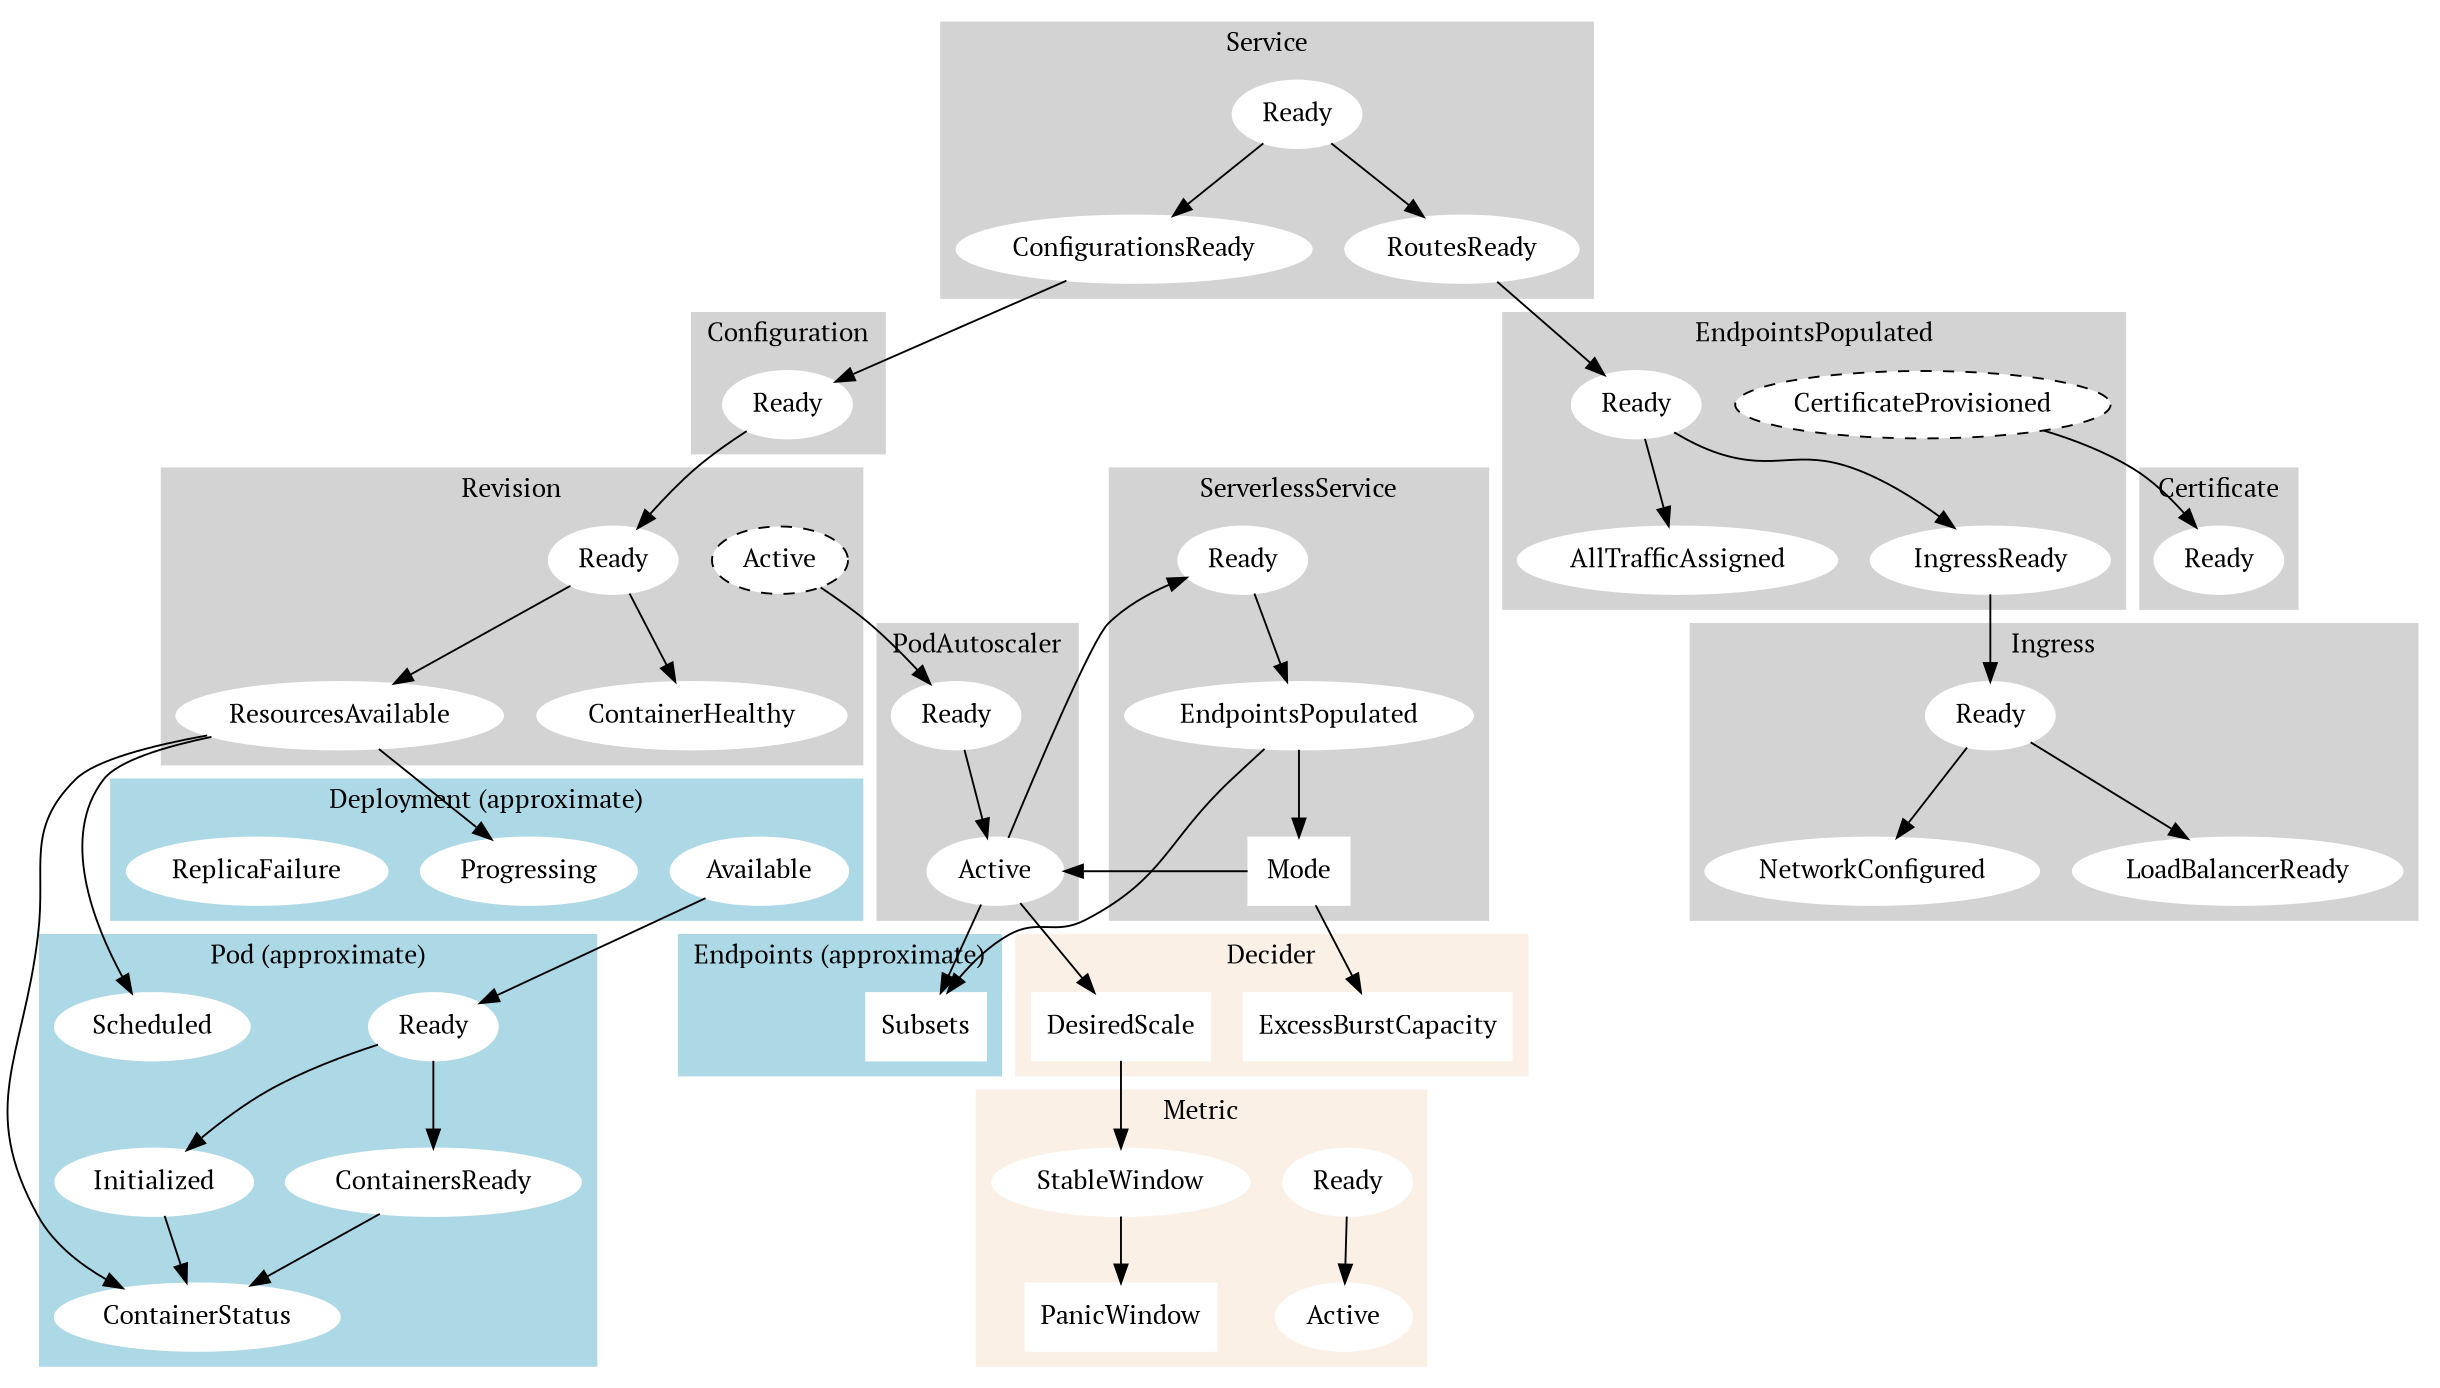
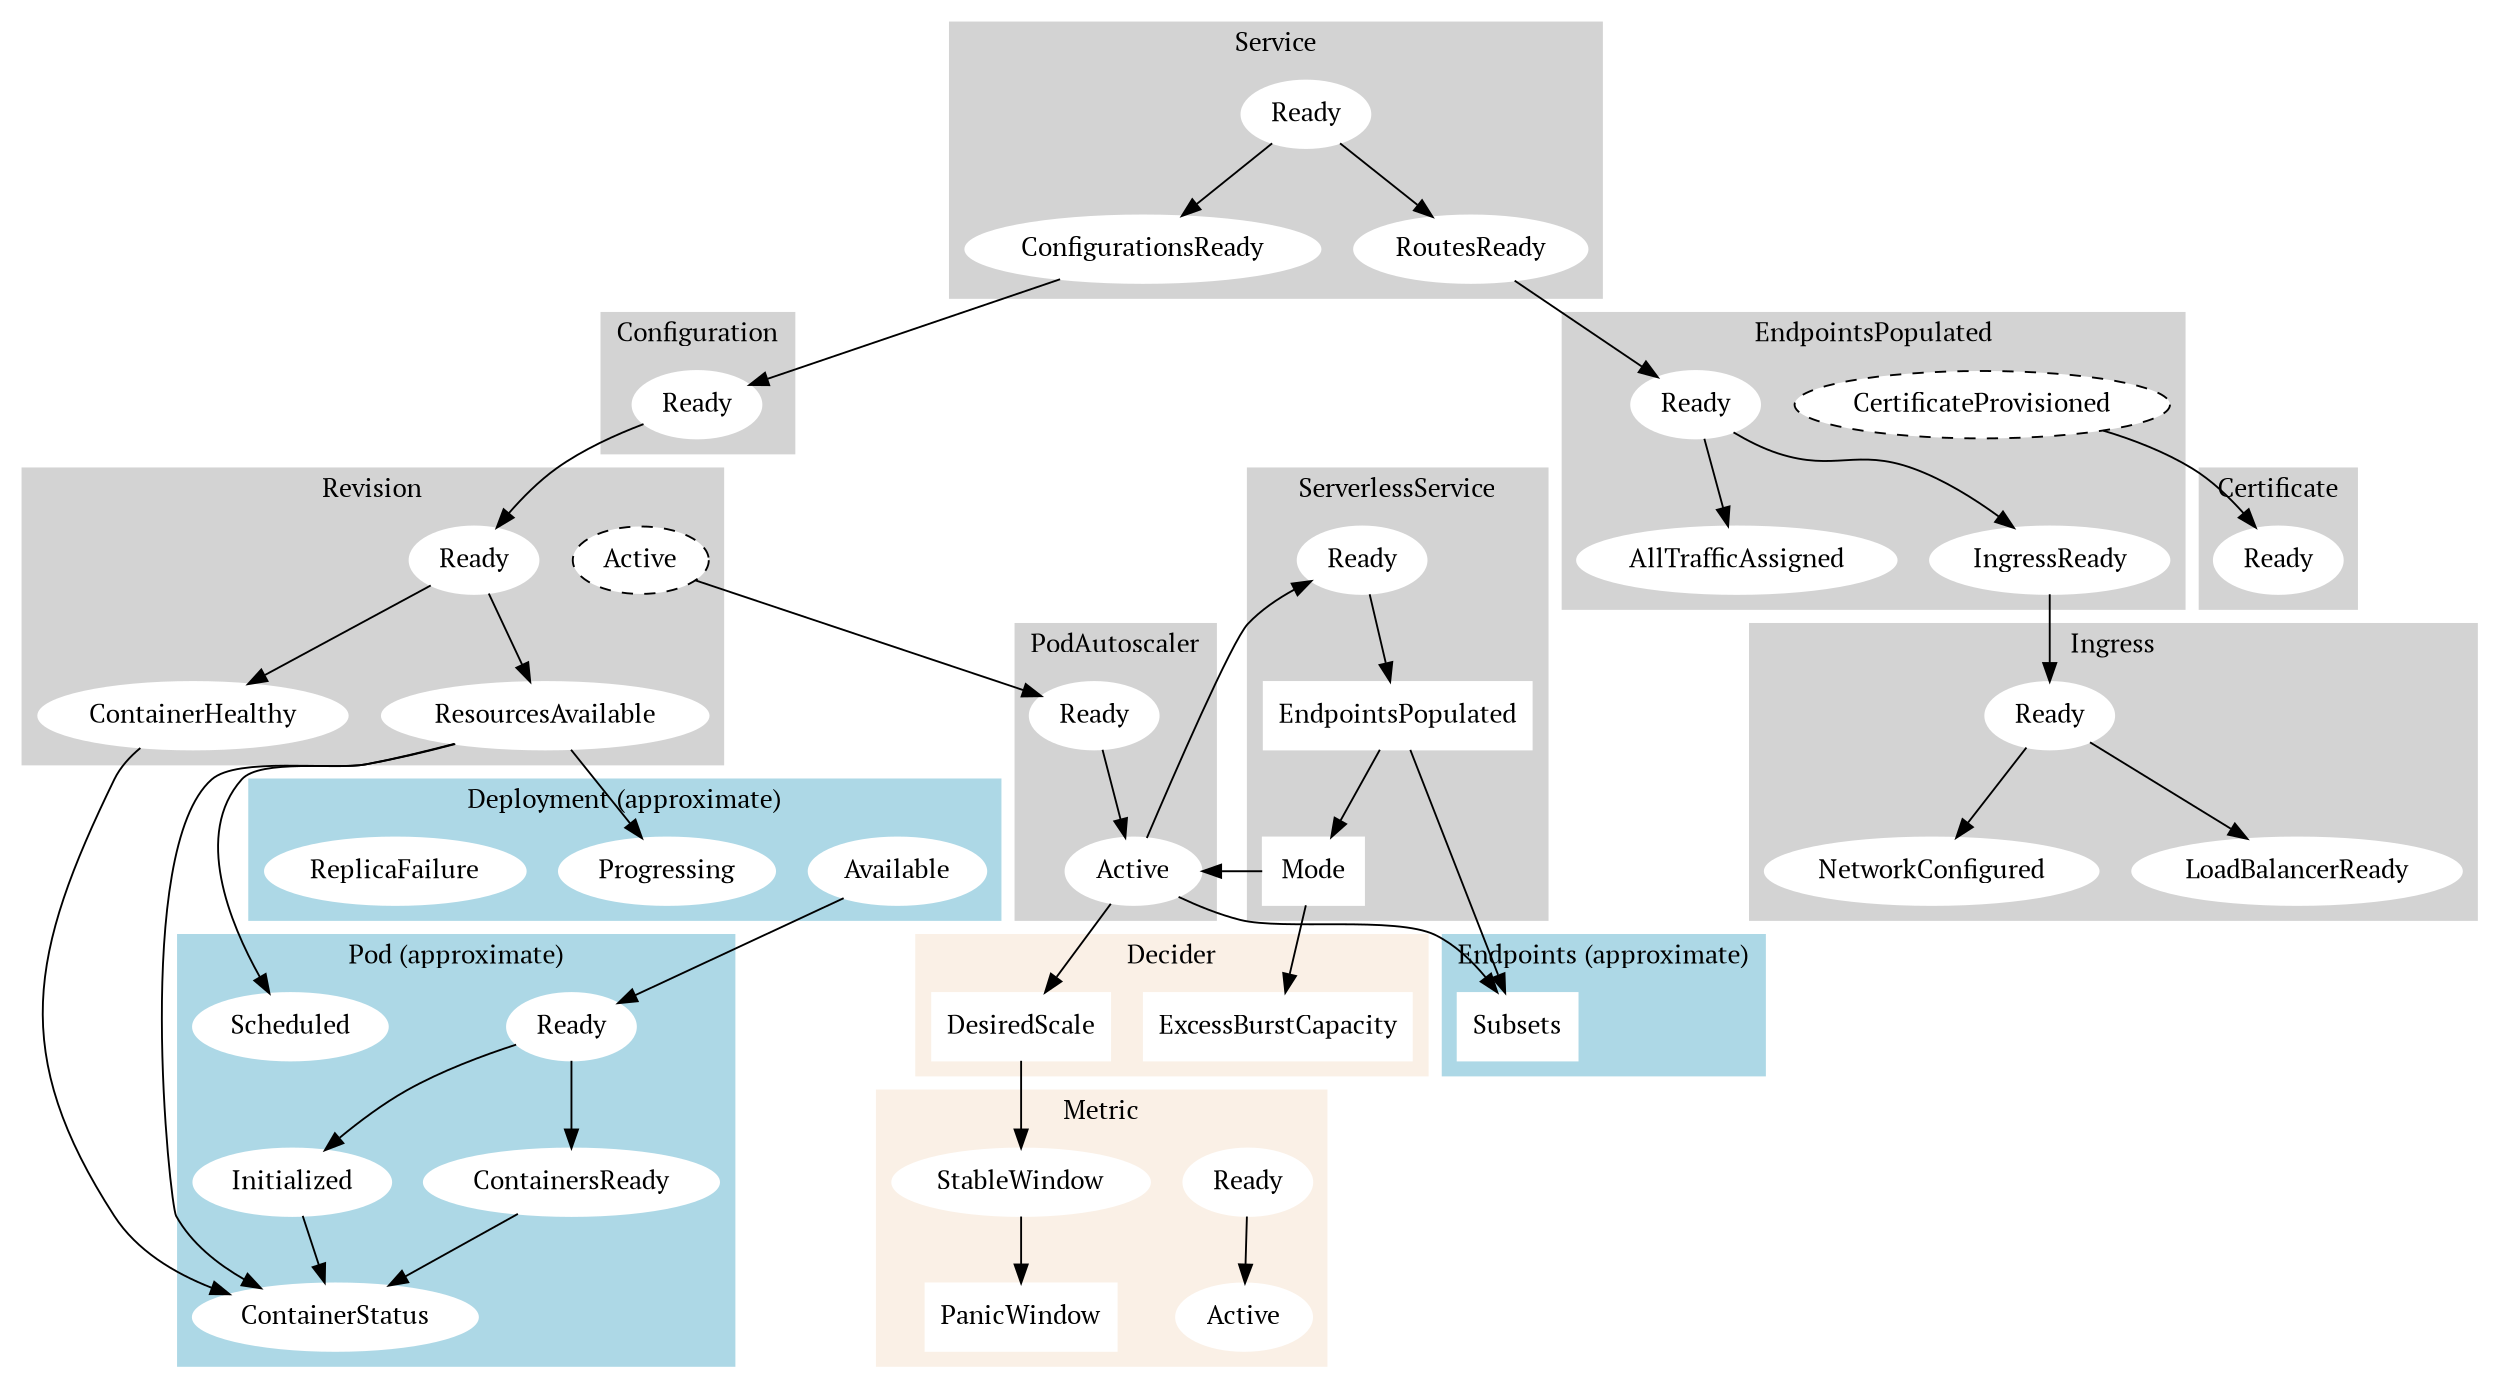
node "EndpointsPopulated": shape ellipse -> box
edge "ContainerHealthy" -> "ContainerStatus": added
